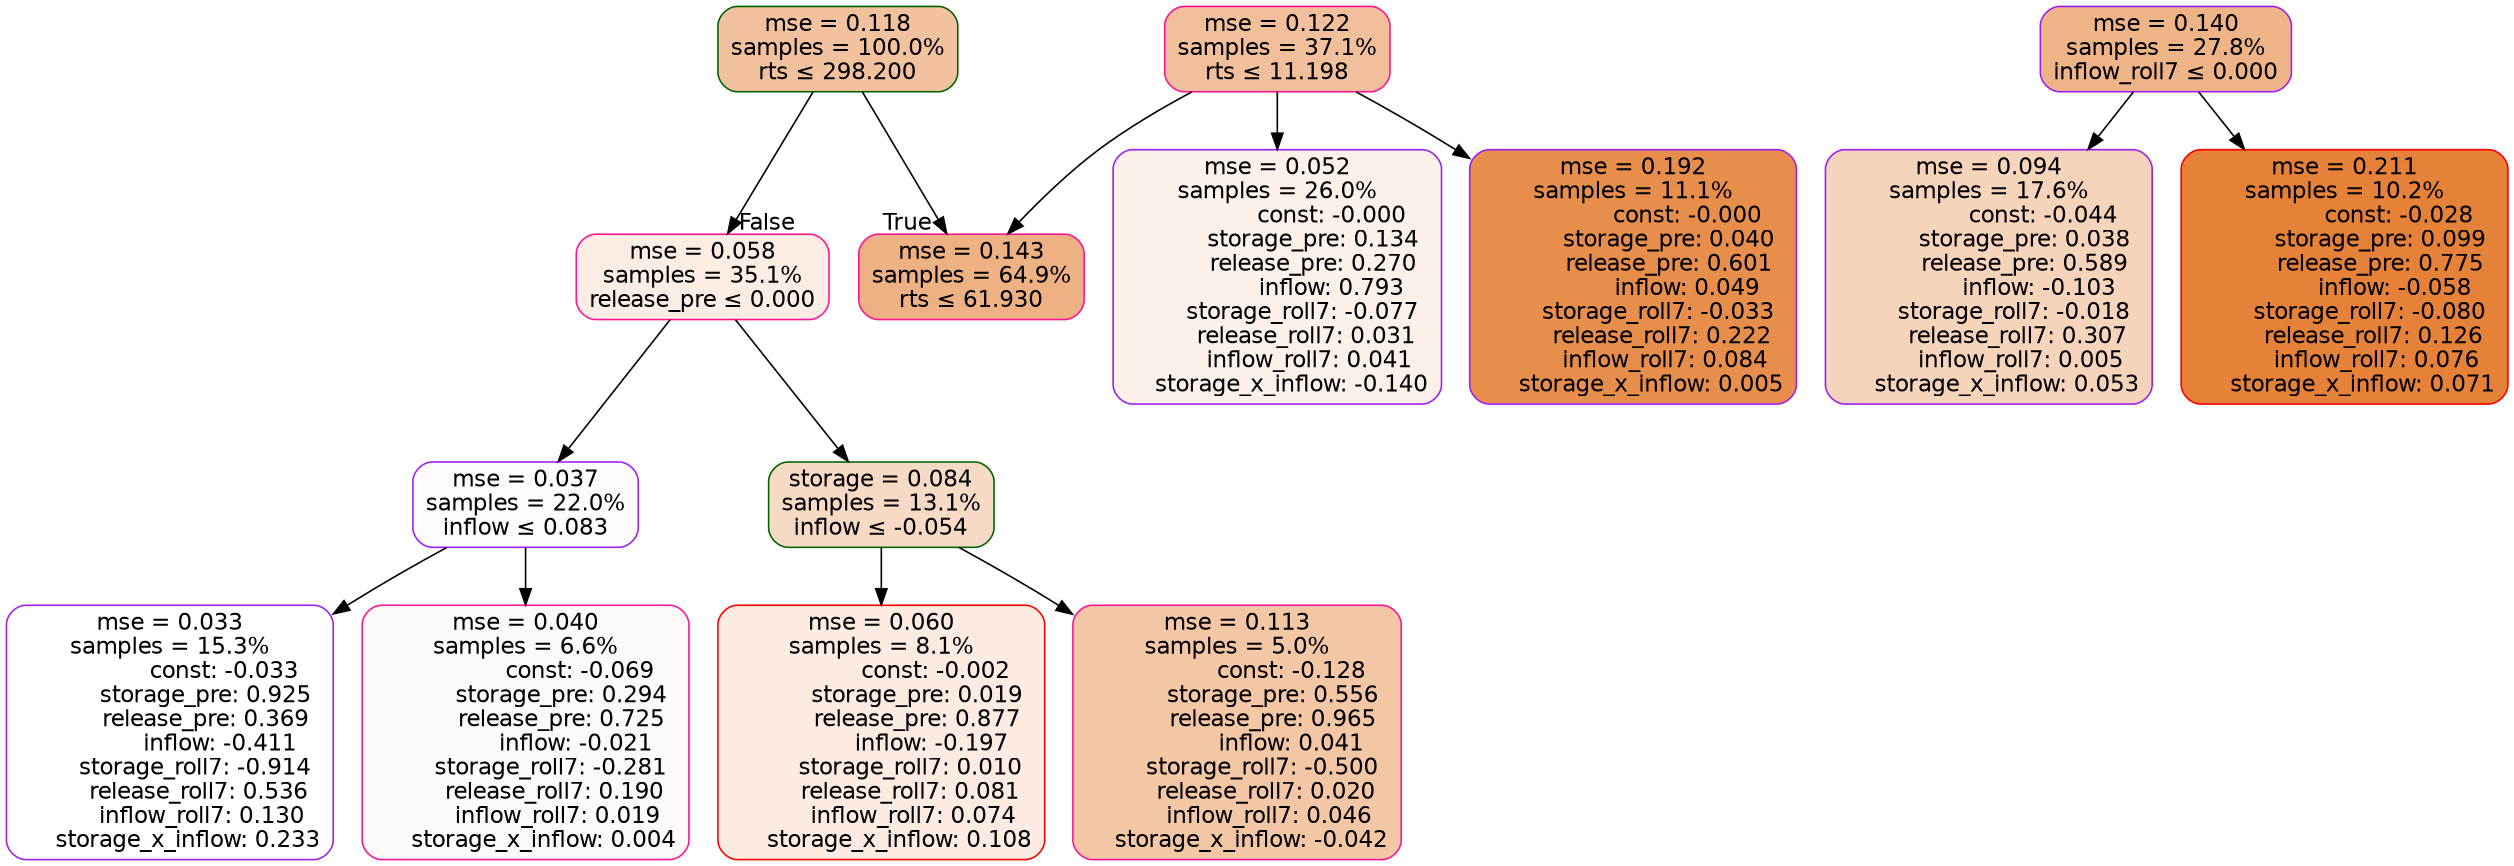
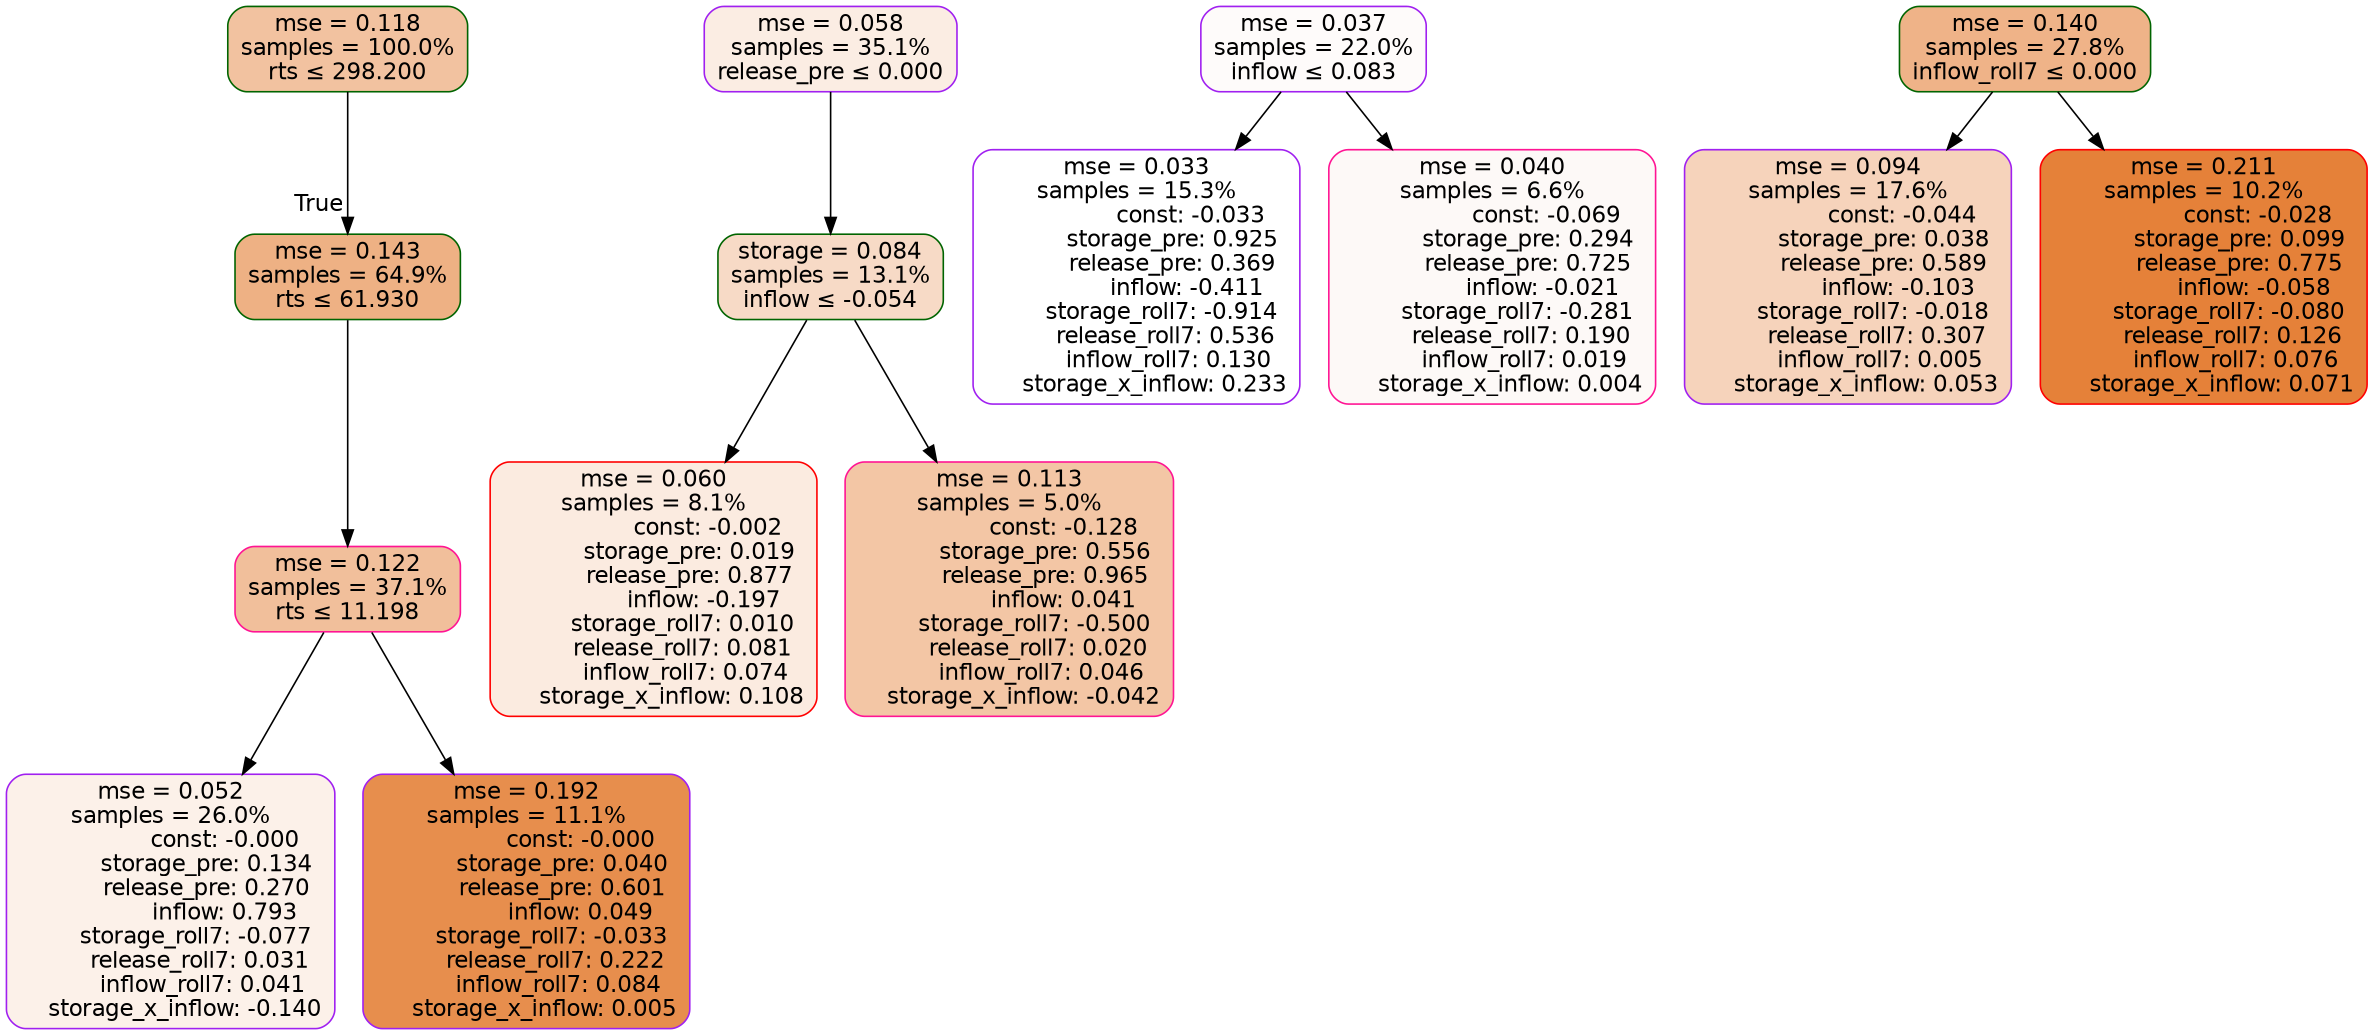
node "mse = 0.140 samples = 27.8% inflow_roll7 ≤ 0.000": color purple -> darkgreen
edge "mse = 0.122 samples = 37.1% rts ≤ 11.198" -> "mse = 0.143 samples = 64.9% rts ≤ 61.930": reversed
edge "mse = 0.118 samples = 100.0% rts ≤ 298.200" -> "mse = 0.058 samples = 35.1% release_pre ≤ 0.000": removed
node "mse = 0.058 samples = 35.1% release_pre ≤ 0.000": color deeppink -> purple
node "mse = 0.143 samples = 64.9% rts ≤ 61.930": color deeppink -> darkgreen
edge "mse = 0.058 samples = 35.1% release_pre ≤ 0.000" -> "mse = 0.037 samples = 22.0% inflow ≤ 0.083": removed
